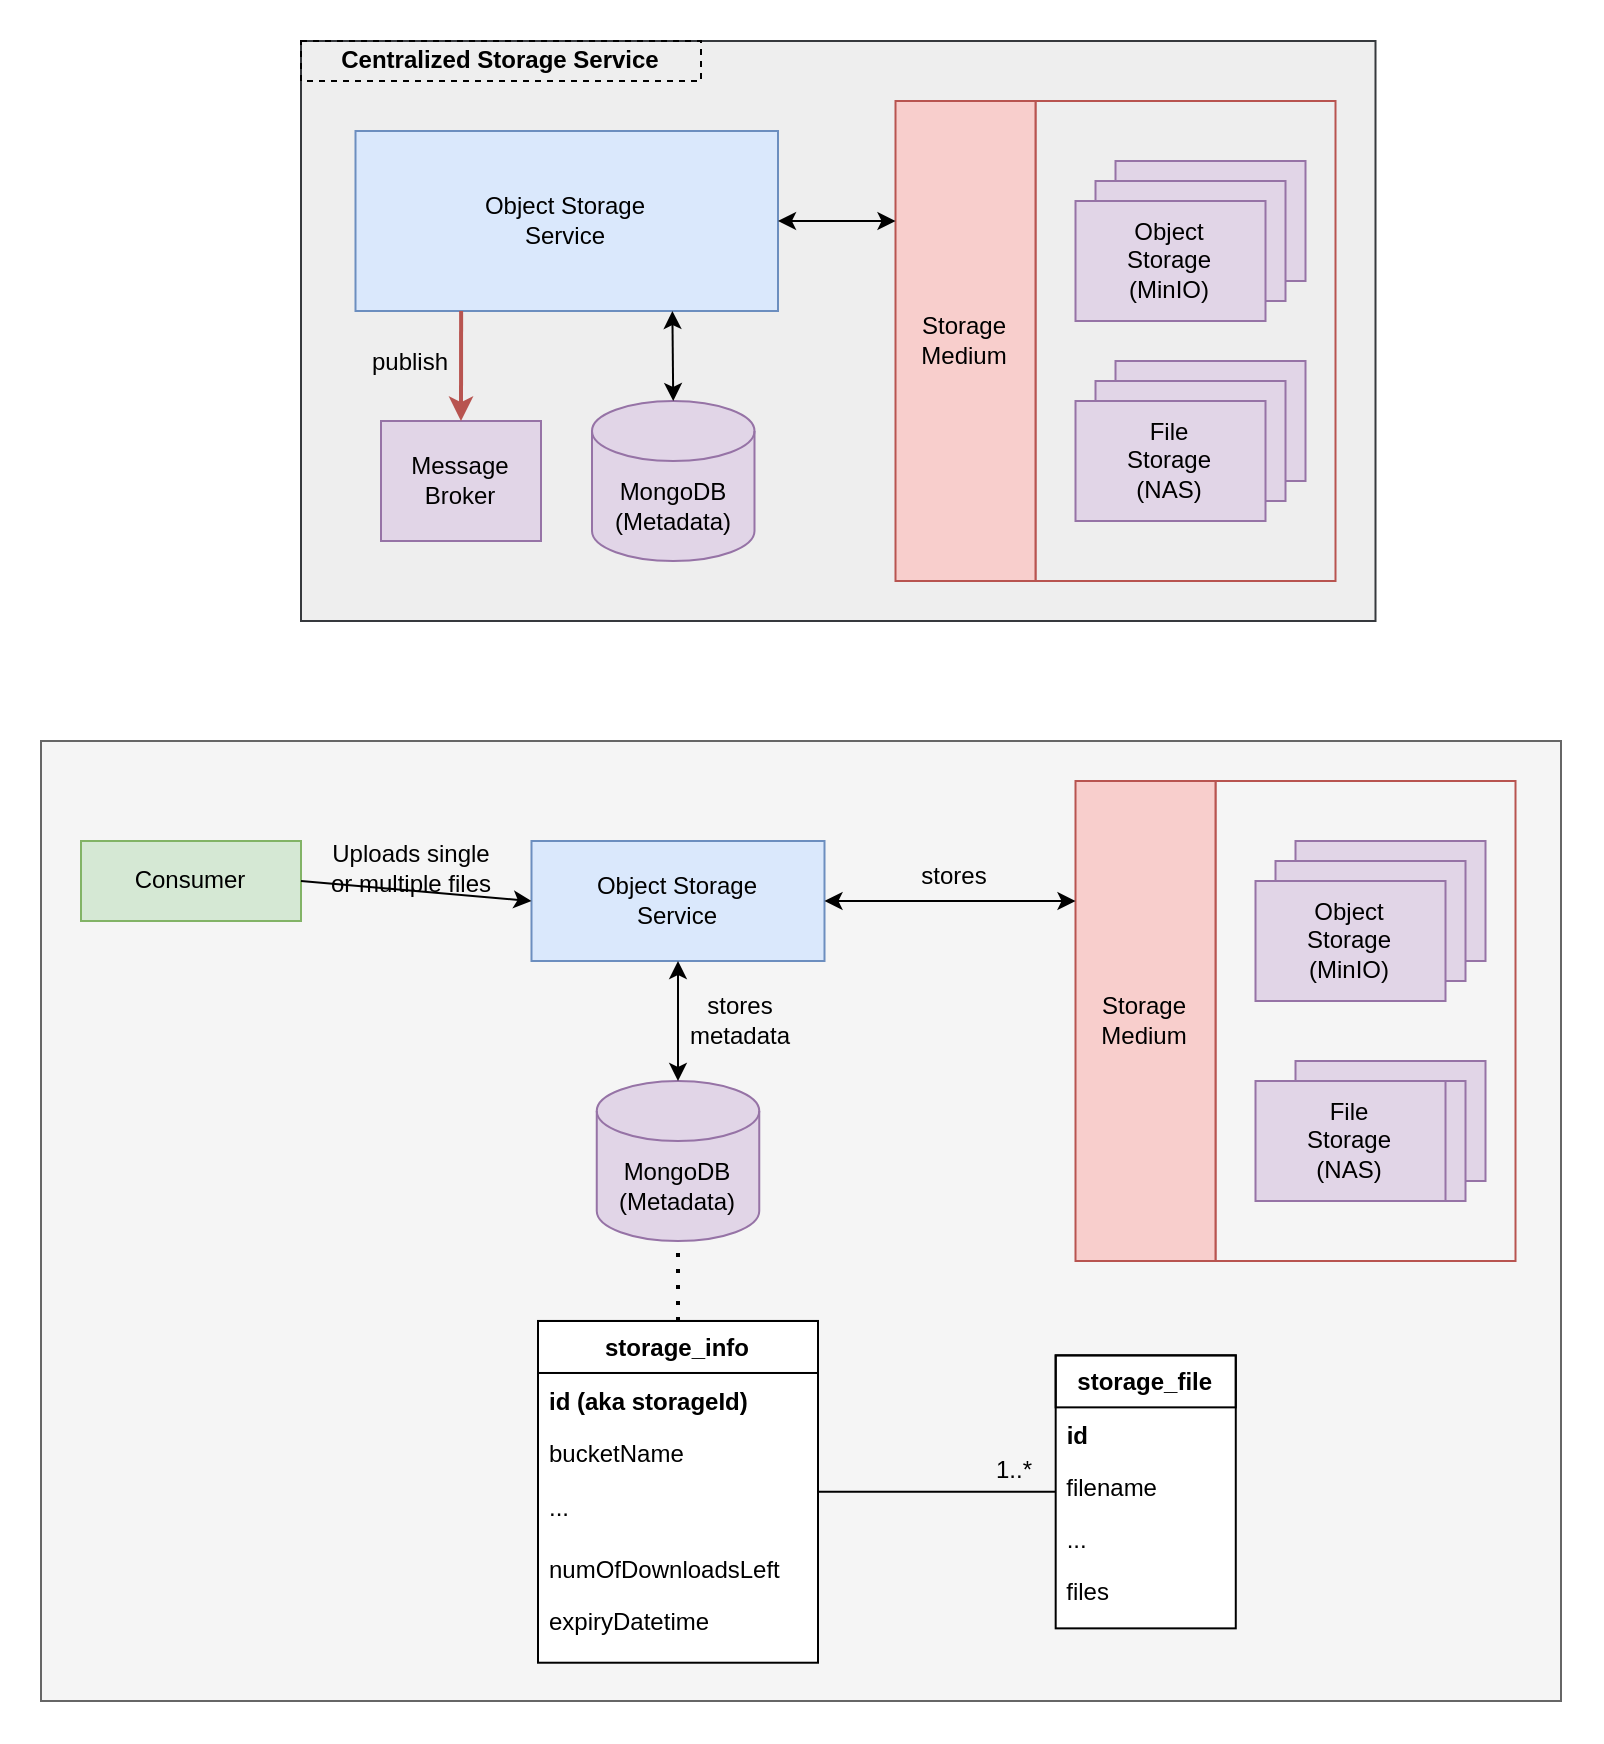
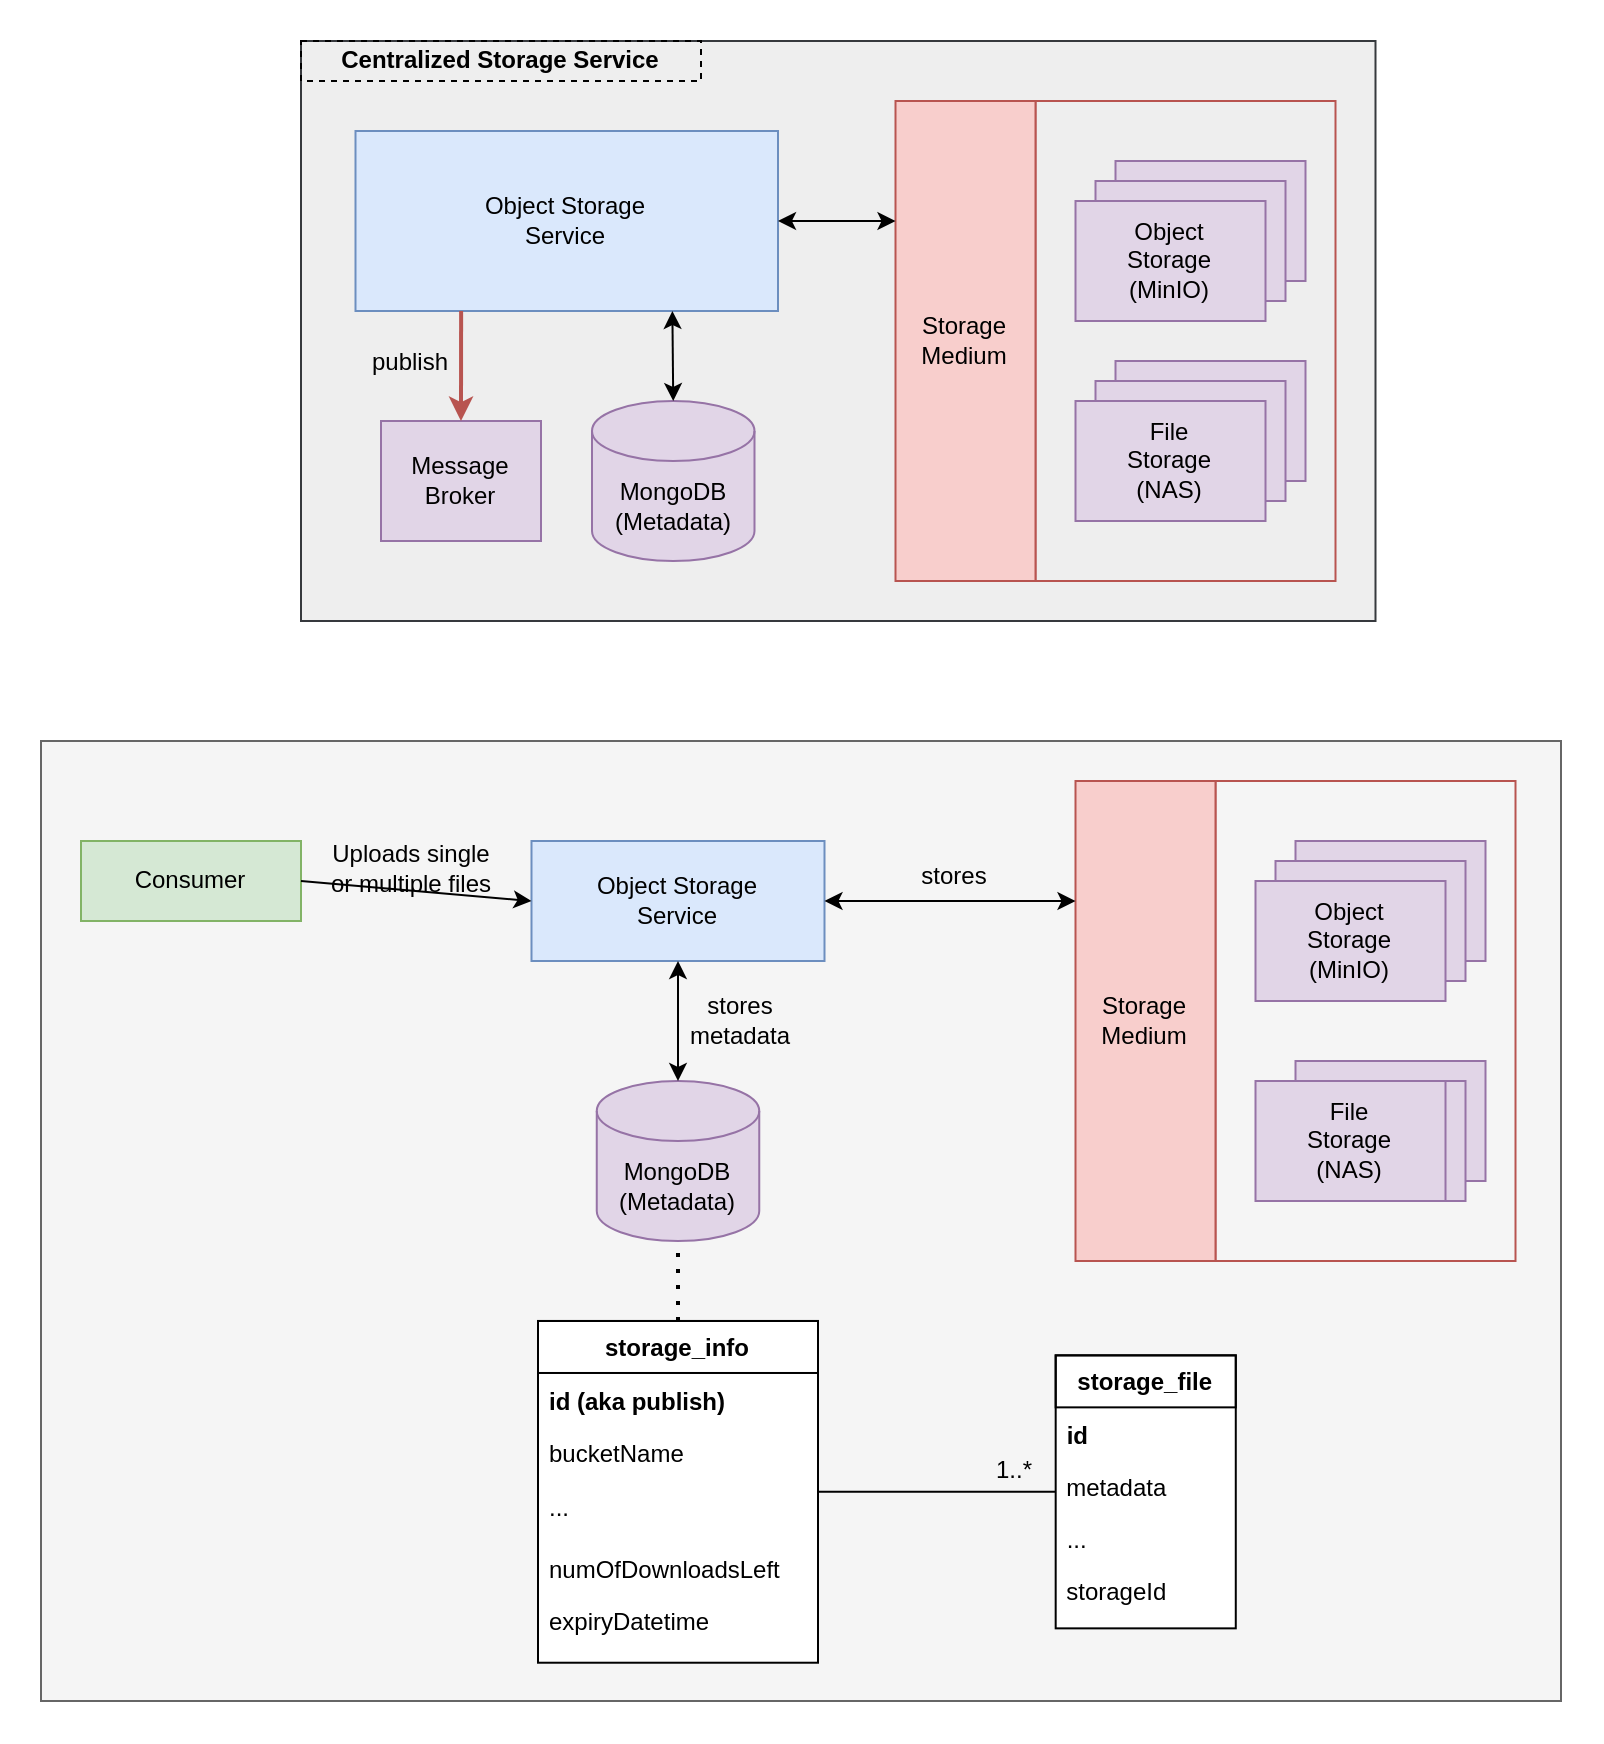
node "id (aka storageId)": label "id (aka storageId)" -> "id (aka publish)"
node "filename": label "filename" -> "metadata"
node "files": label "files" -> "storageId"
